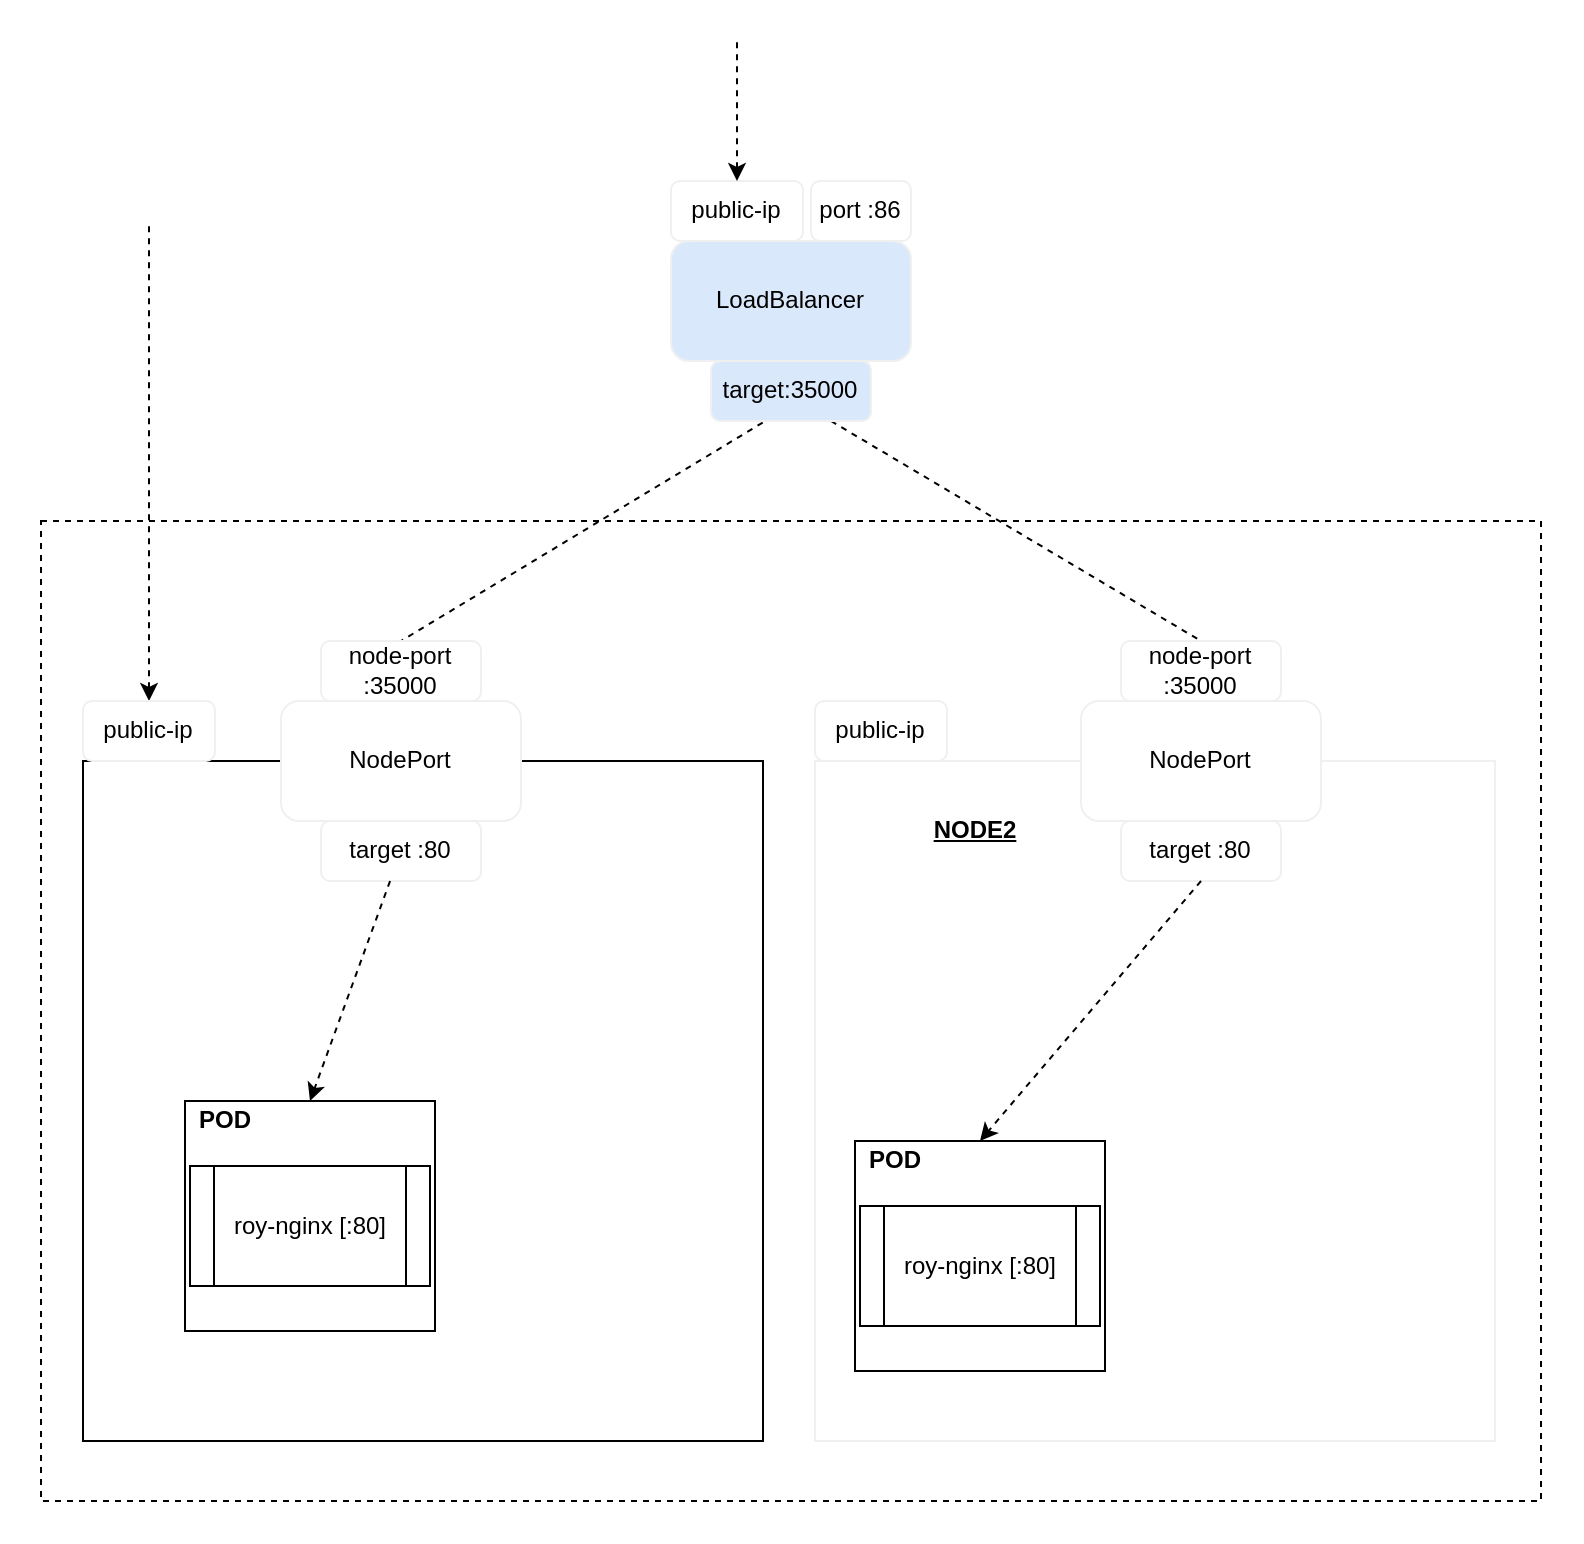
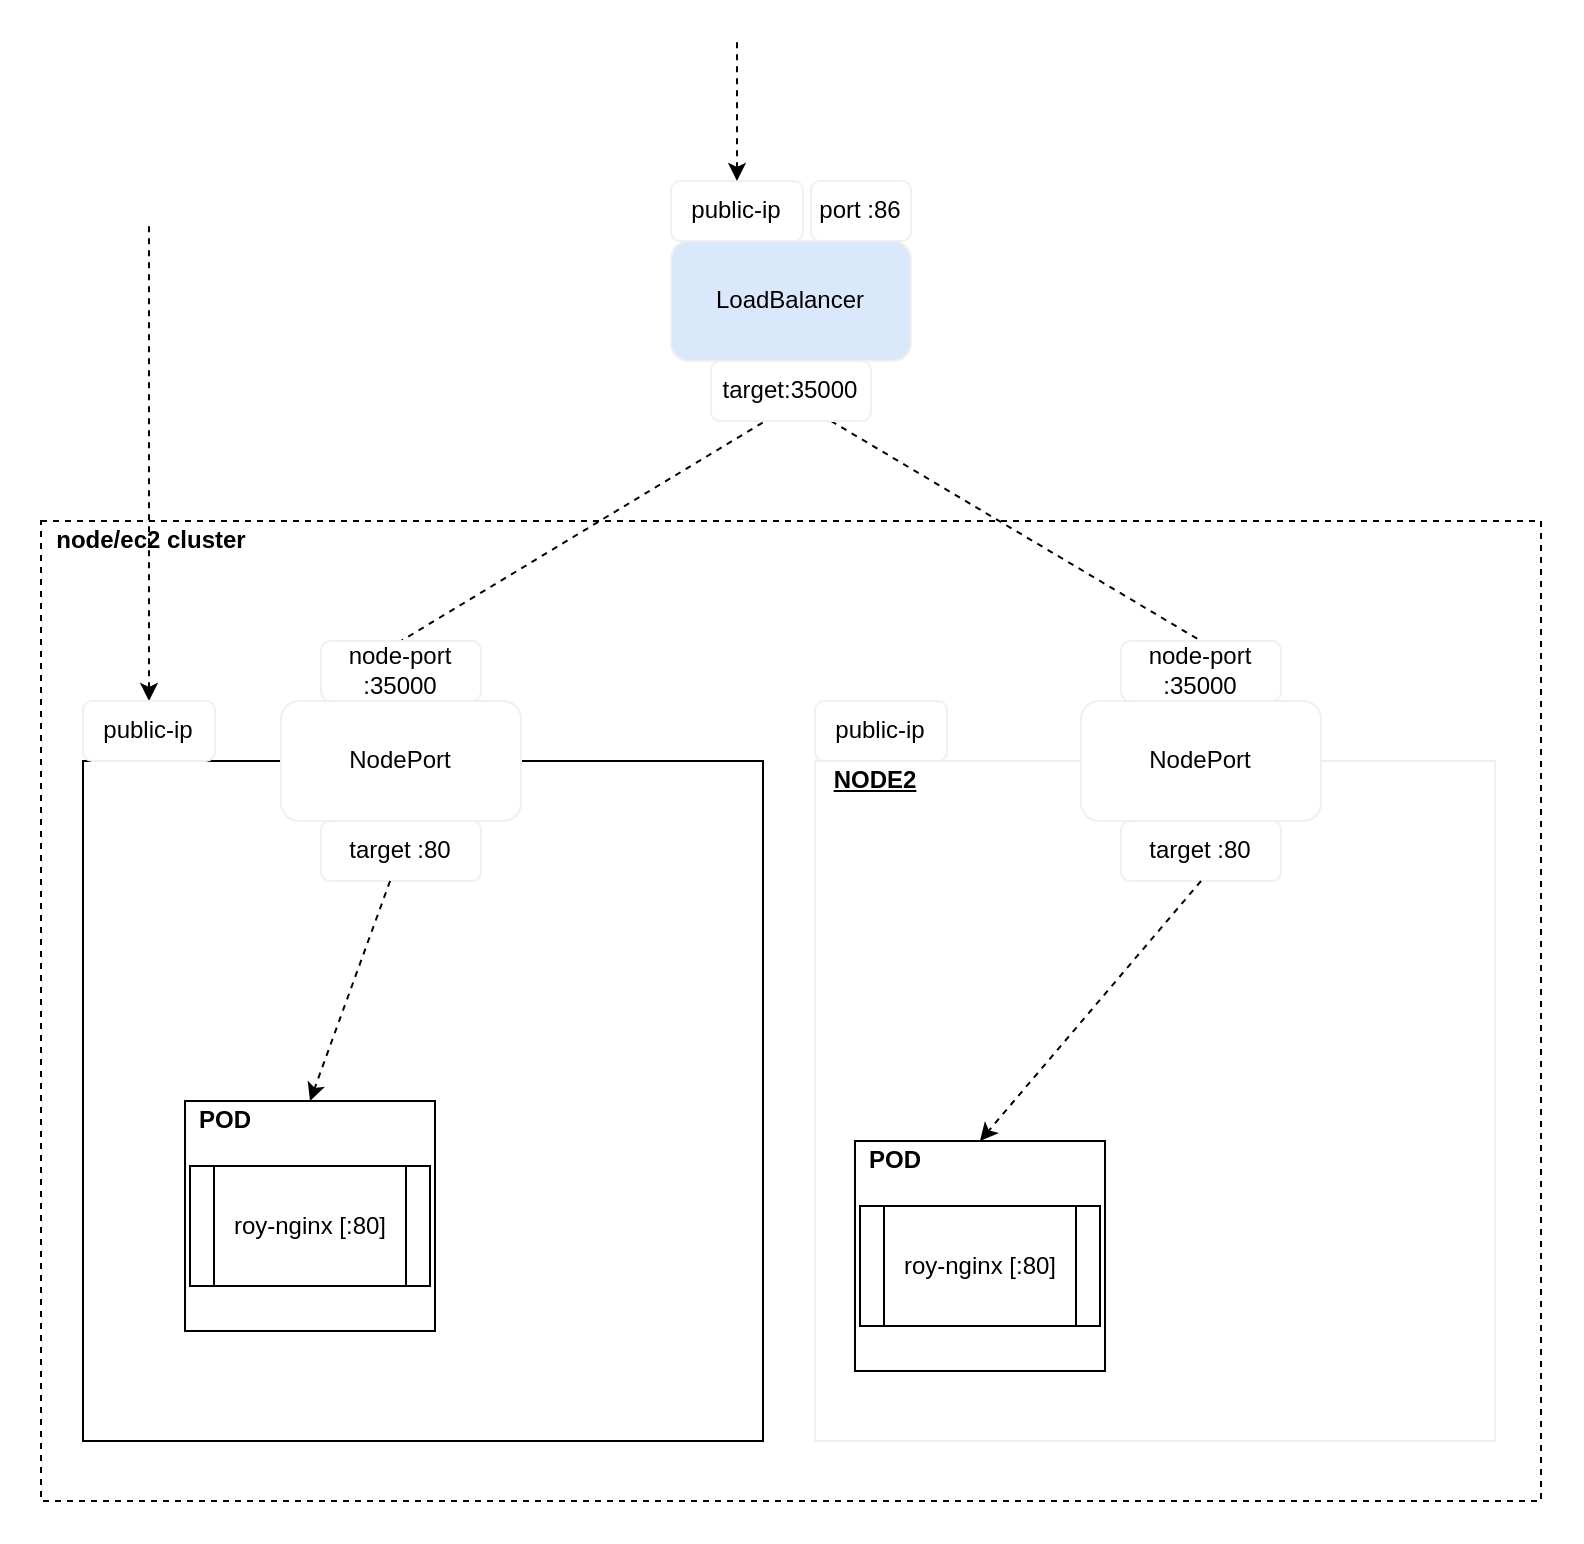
node "target:35000": fillcolor #dae8fc -> #ffffff
node "node/ec2 cluster": added
node "NODE2": moved (975, 831) -> (875, 781)
